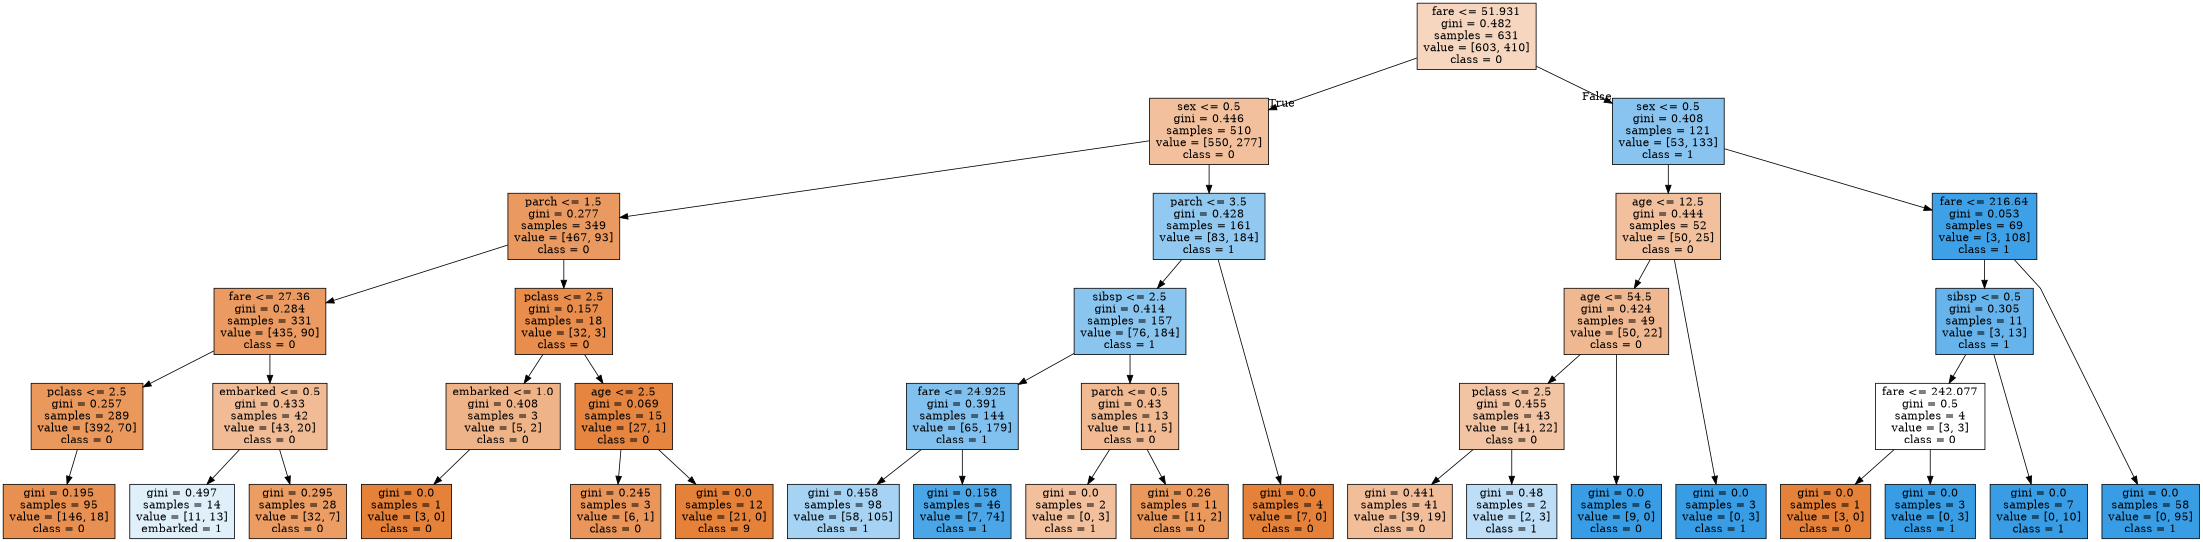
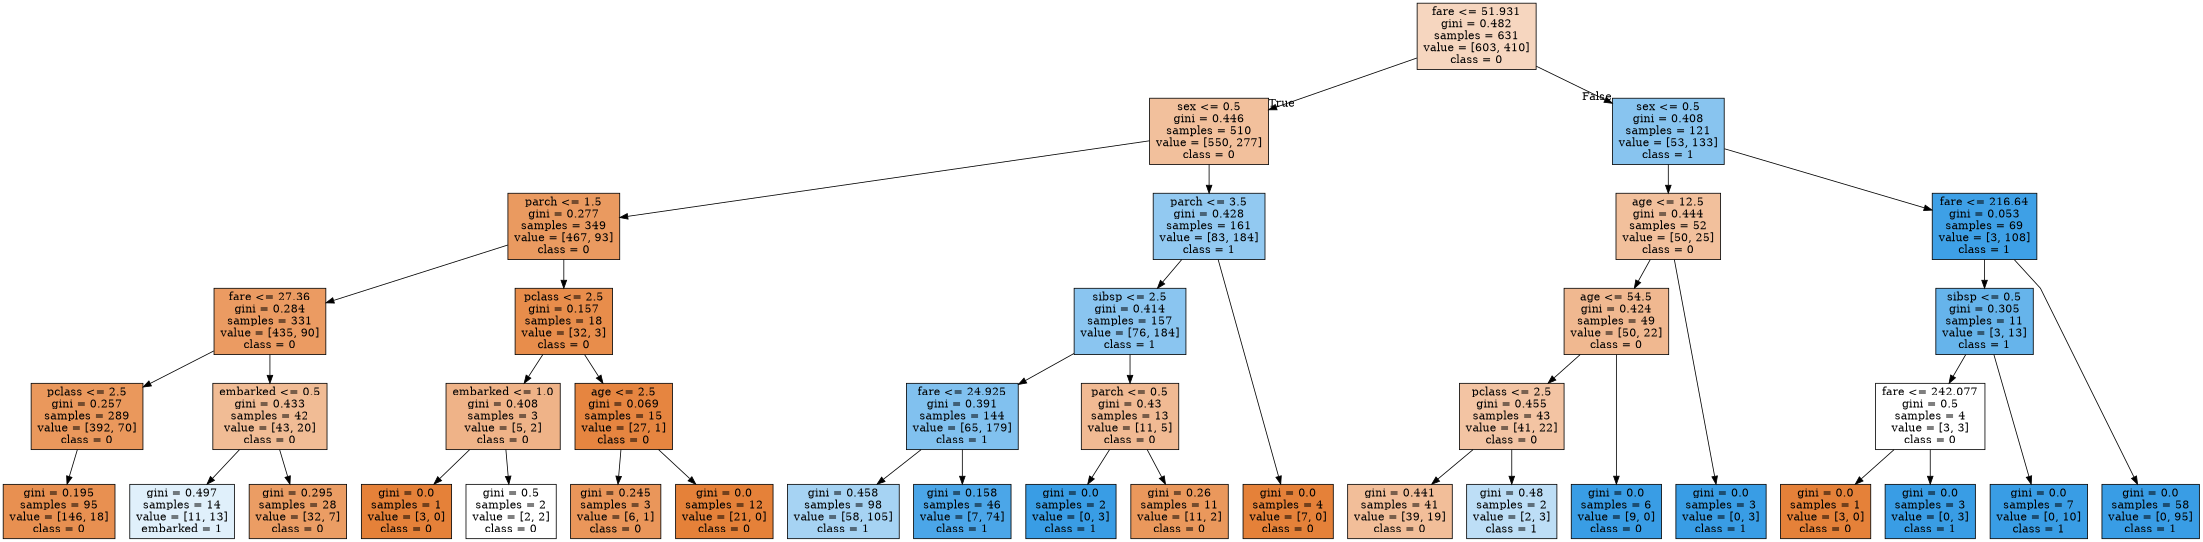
node "gini = 0.5 samples = 2 value = [2, 2] class = 0": added
node "gini = 0.0 samples = 12 value = [21, 0] class = 9": label "gini = 0.0 samples = 12 value = [21, 0] class = 9" -> "gini = 0.0 samples = 12 value = [21, 0] class = 0"
node "gini = 0.0 samples = 2 value = [0, 3] class = 1": fillcolor #e581397f -> #399de5ff
